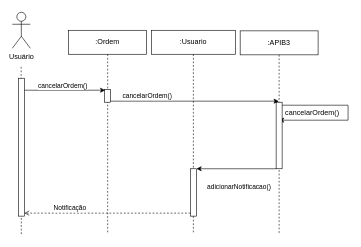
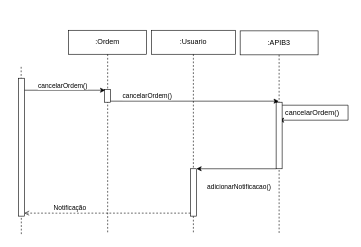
node "Usuário": removed
